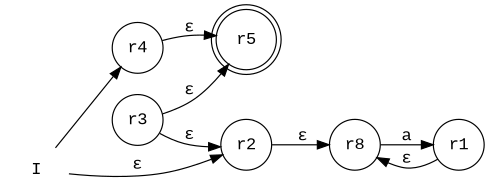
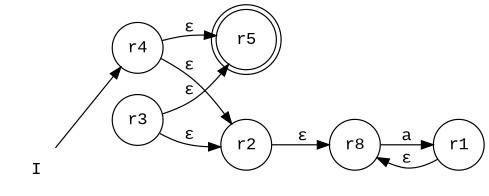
edge "I" -> "r2": now "r4" -> "r2"
